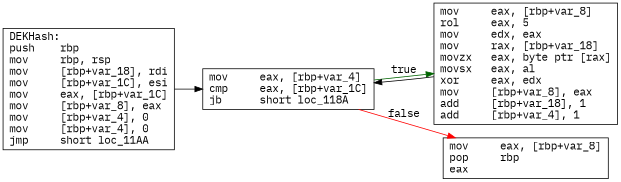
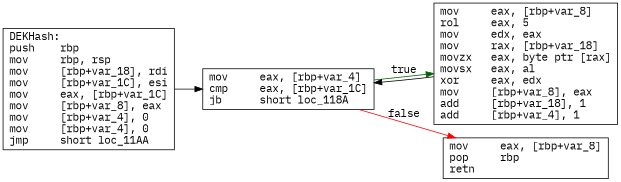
node "mov     eax, [rbp+var_8] pop     rbp eax": label "mov     eax, [rbp+var_8] pop     rbp eax" -> "mov     eax, [rbp+var_8] pop     rbp retn"
